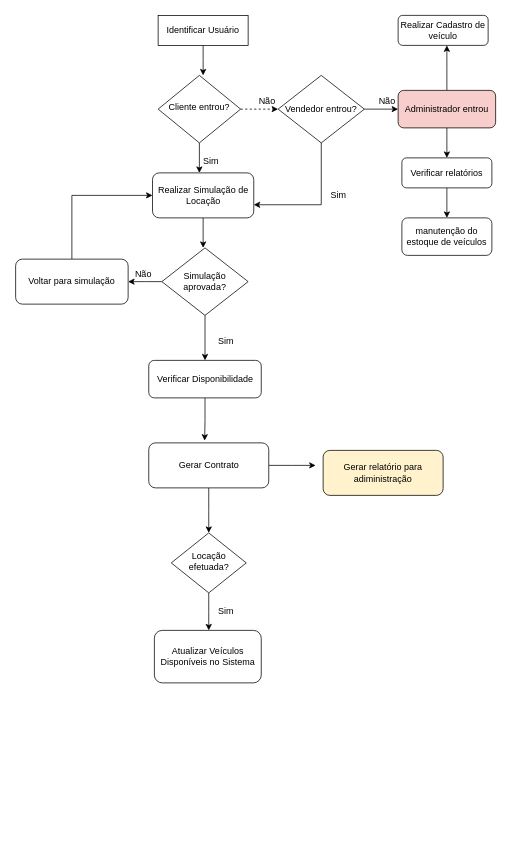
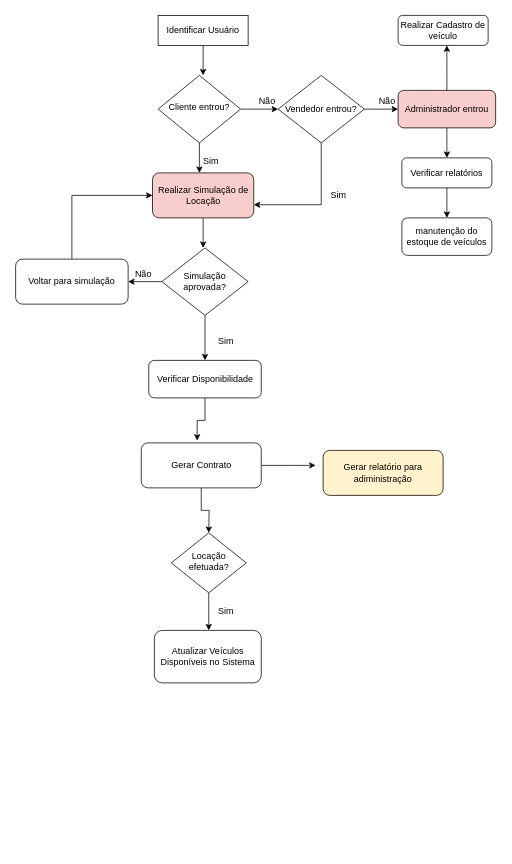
edge "Cliente entrou?" -> "Vendedor entrou?": style dashed -> solid
node "Realizar Simulação de Locação": fillcolor #ffffff -> #f8cecc
node "Gerar Contrato": moved (209, 465) -> (201, 465)
